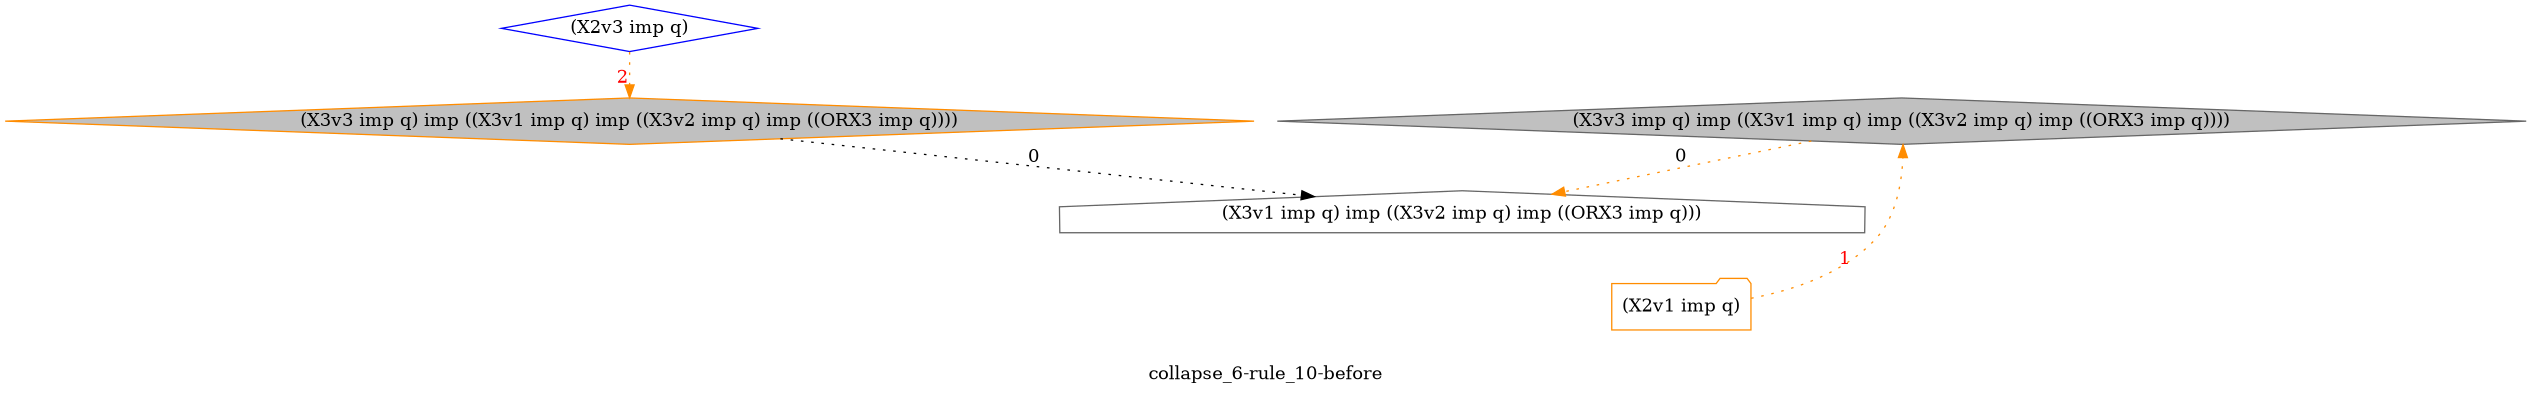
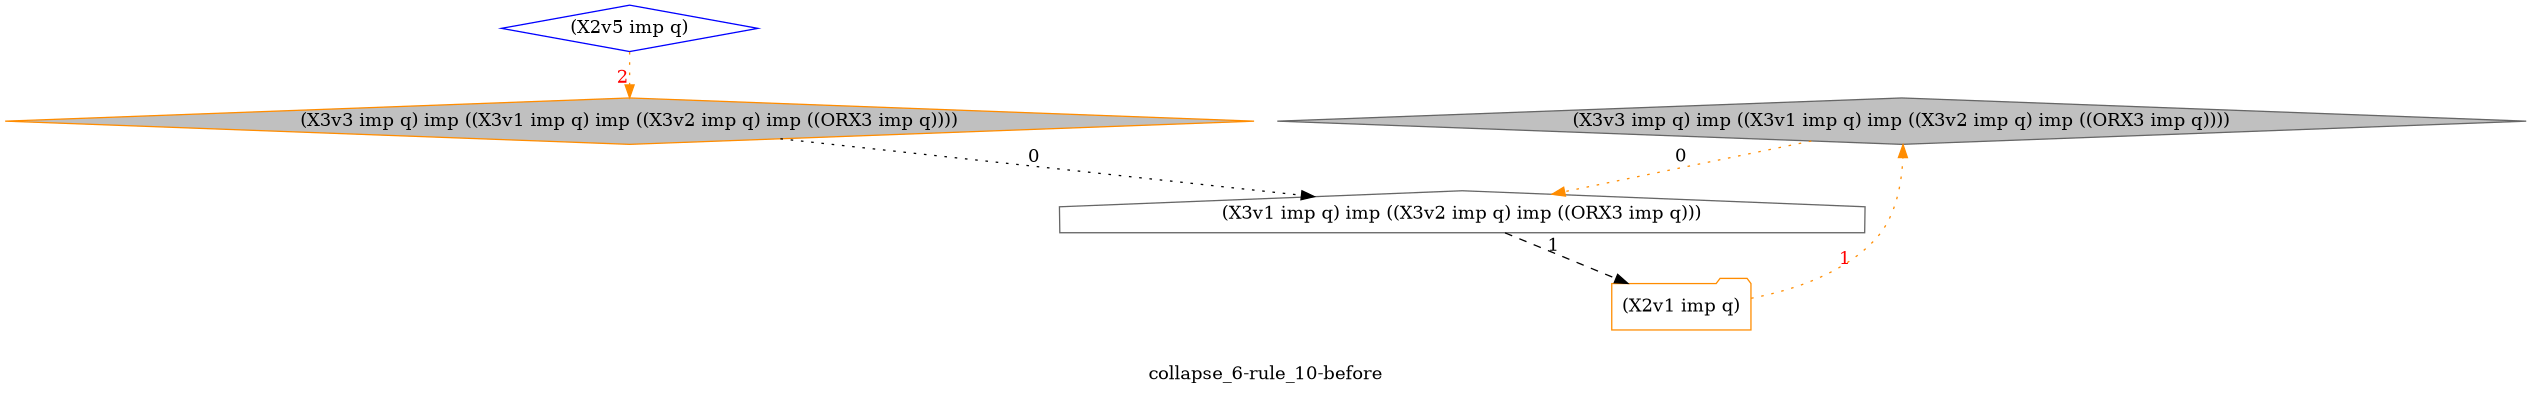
node "(X2v3 imp q)": label "(X2v3 imp q)" -> "(X2v5 imp q)"
edge "(X3v1 imp q) imp ((X3v2 imp q) imp ((ORX3 imp q)))" -> "(X2v1 imp q)": added, label "1"
